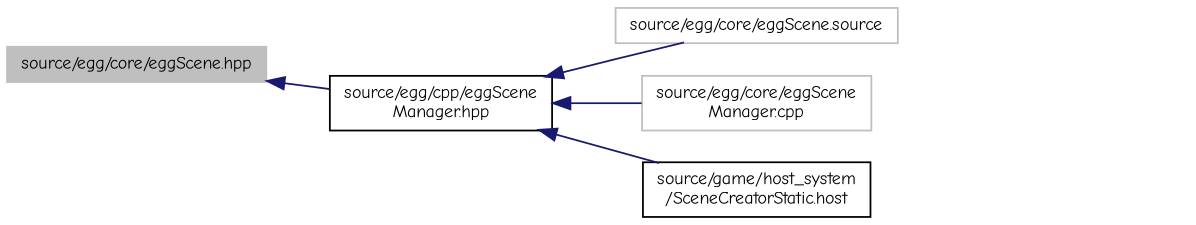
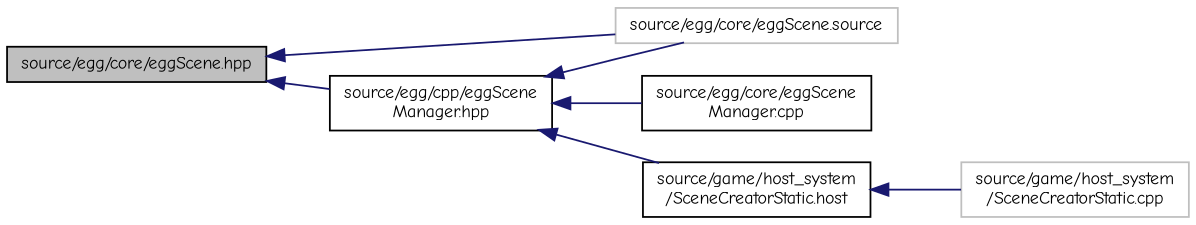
edge "source/egg/core/eggScene.source" -> "source/egg/core/eggScene.hpp": added
node "source/egg/core/eggScene.hpp": color grey75 -> black
node "source/egg/core/eggScene Manager.cpp": color grey75 -> black
node "source/game/host_system /SceneCreatorStatic.cpp": added
